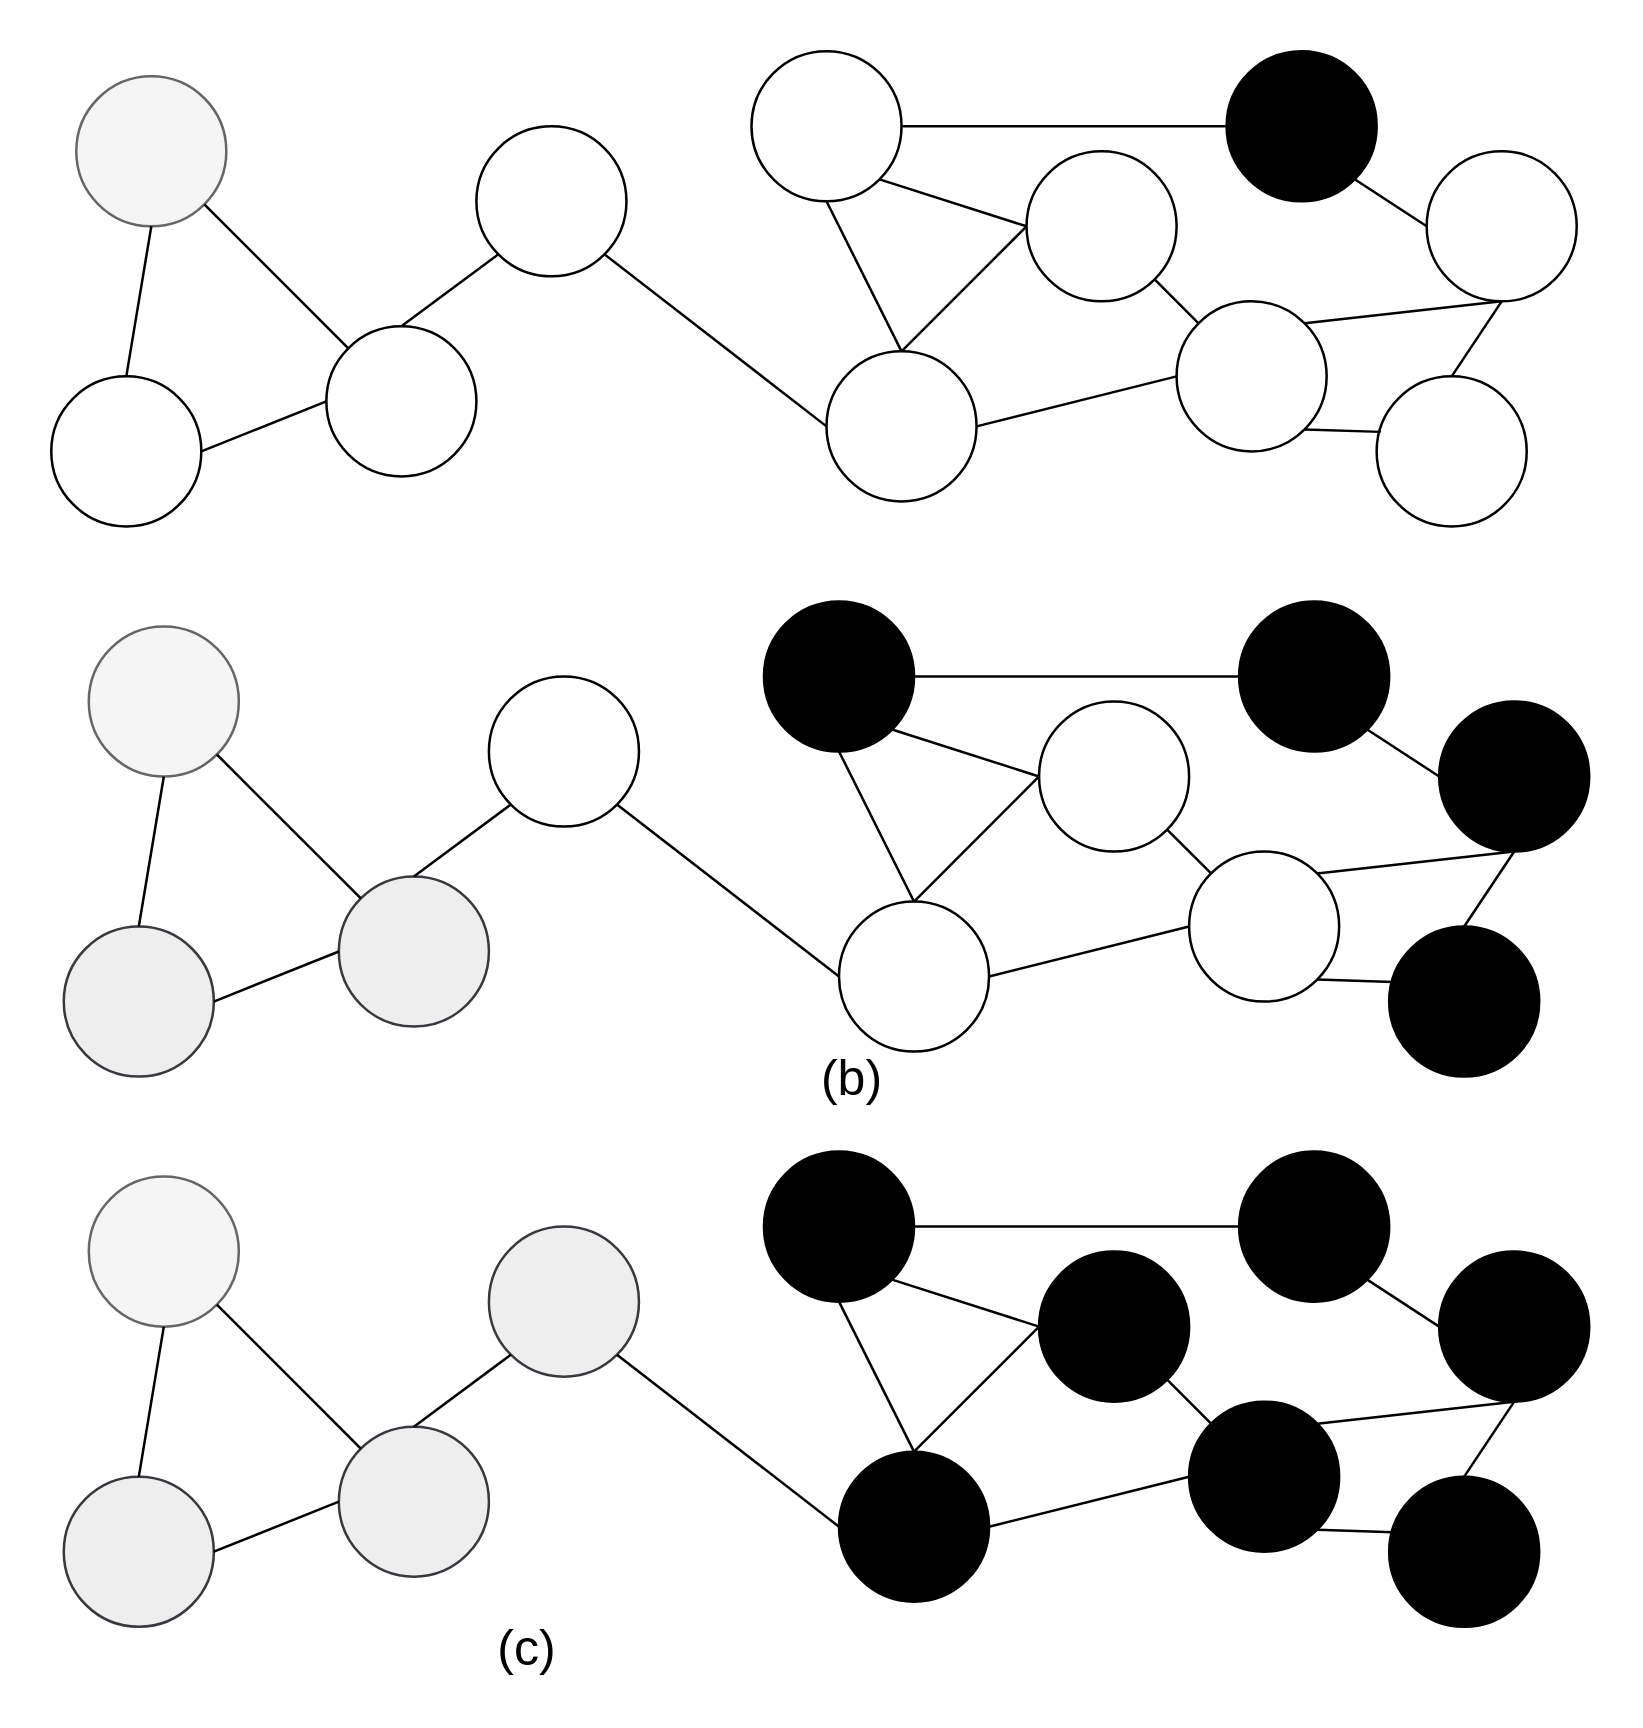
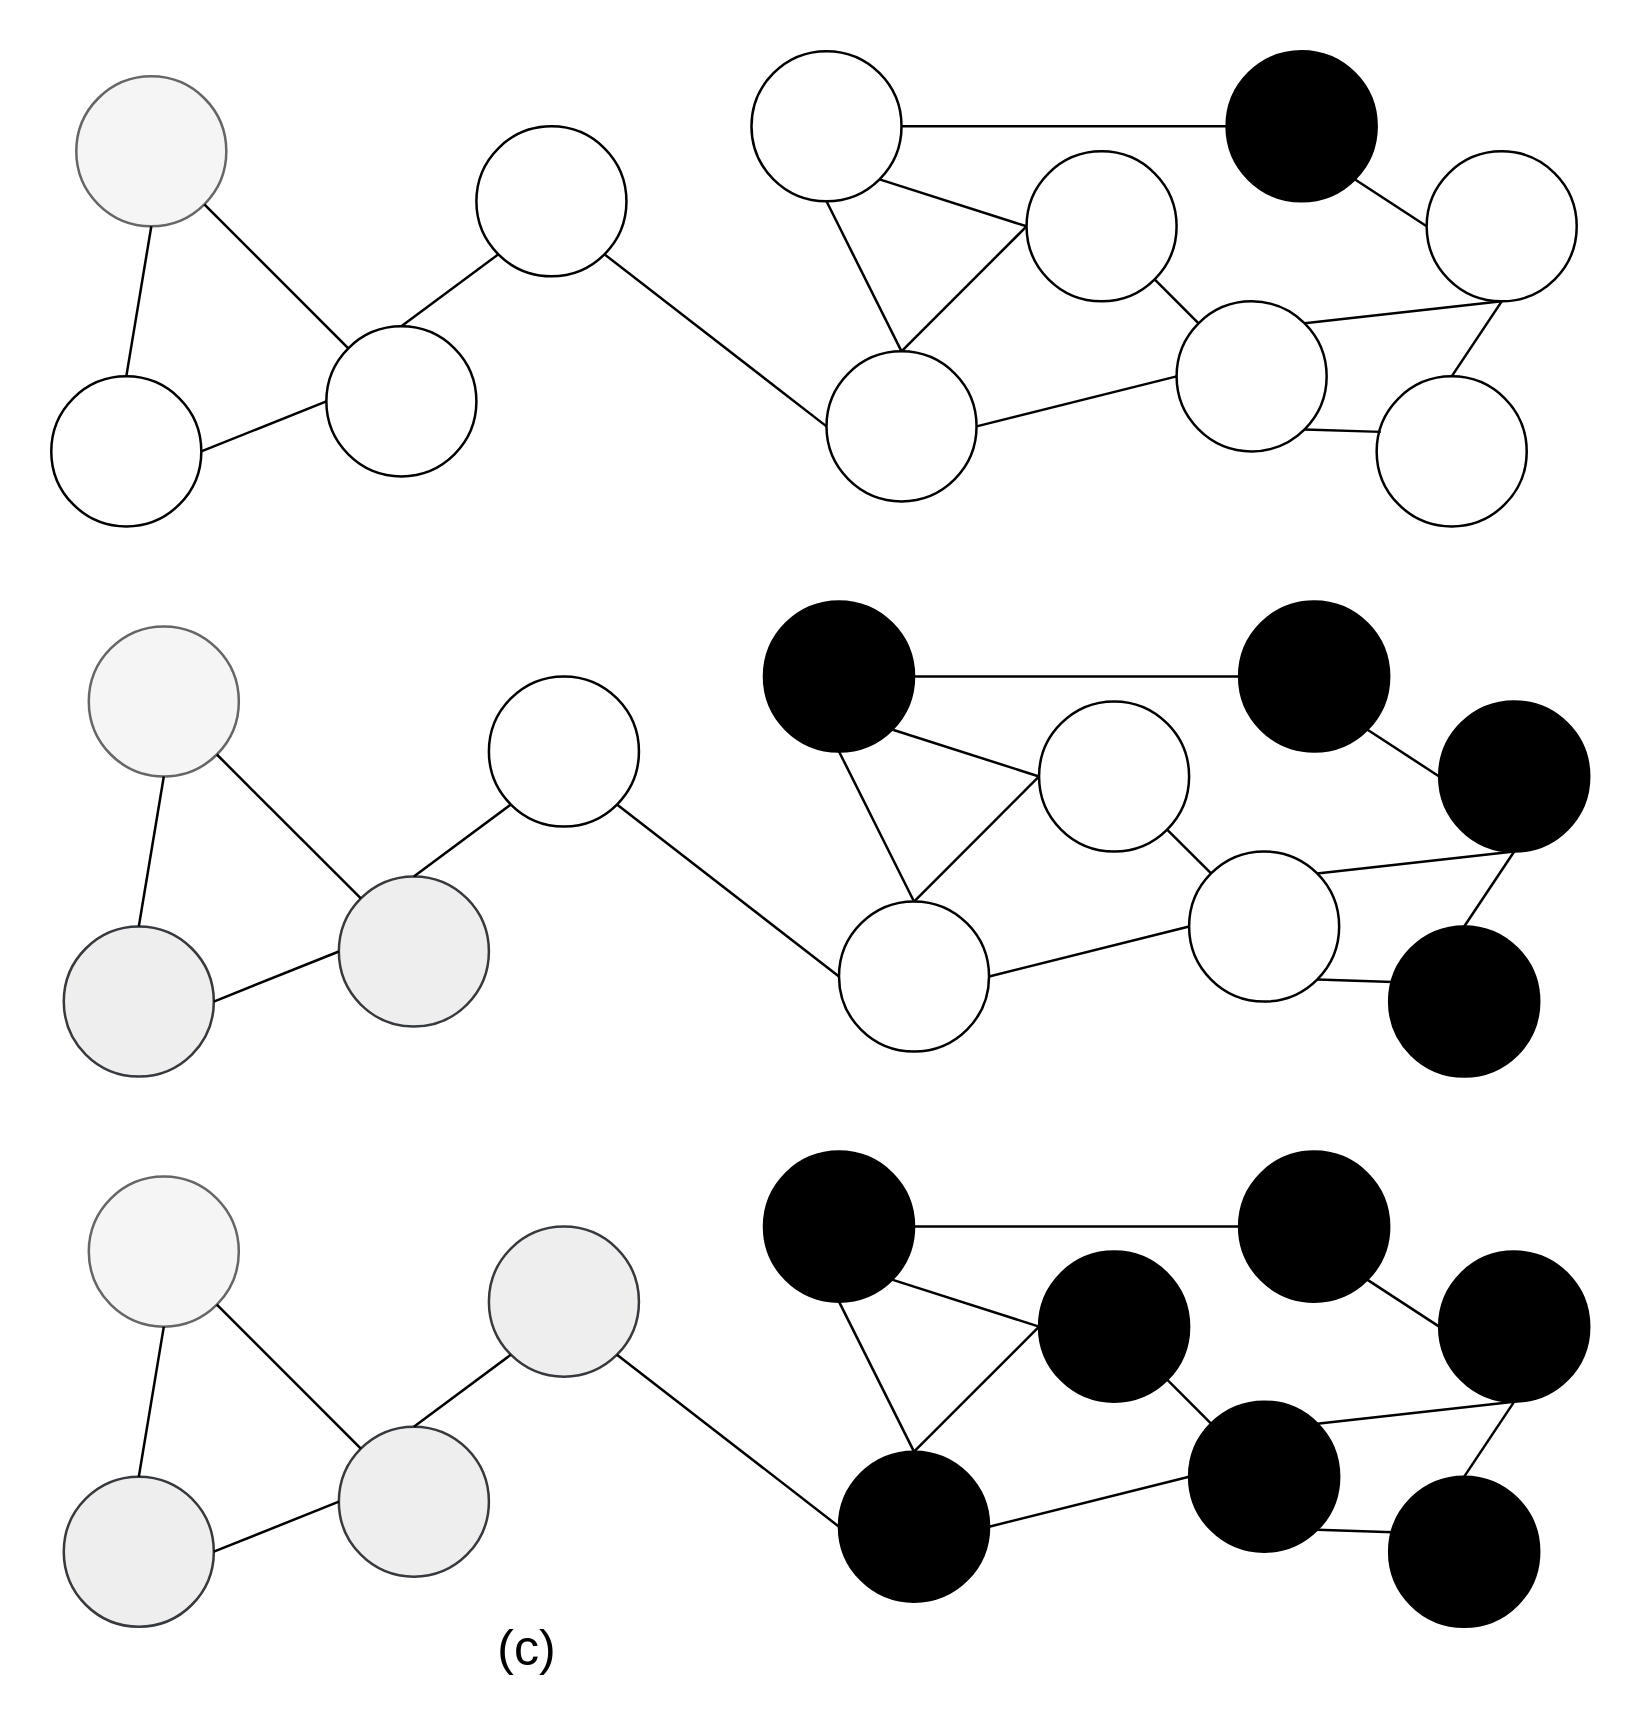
node "(b)": removed
